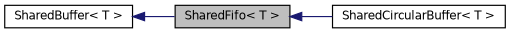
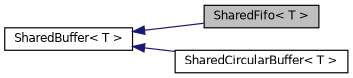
edge "SharedCircularBuffer< T >" -> "SharedFifo< T >": now "SharedCircularBuffer< T >" -> "SharedBuffer< T >"
